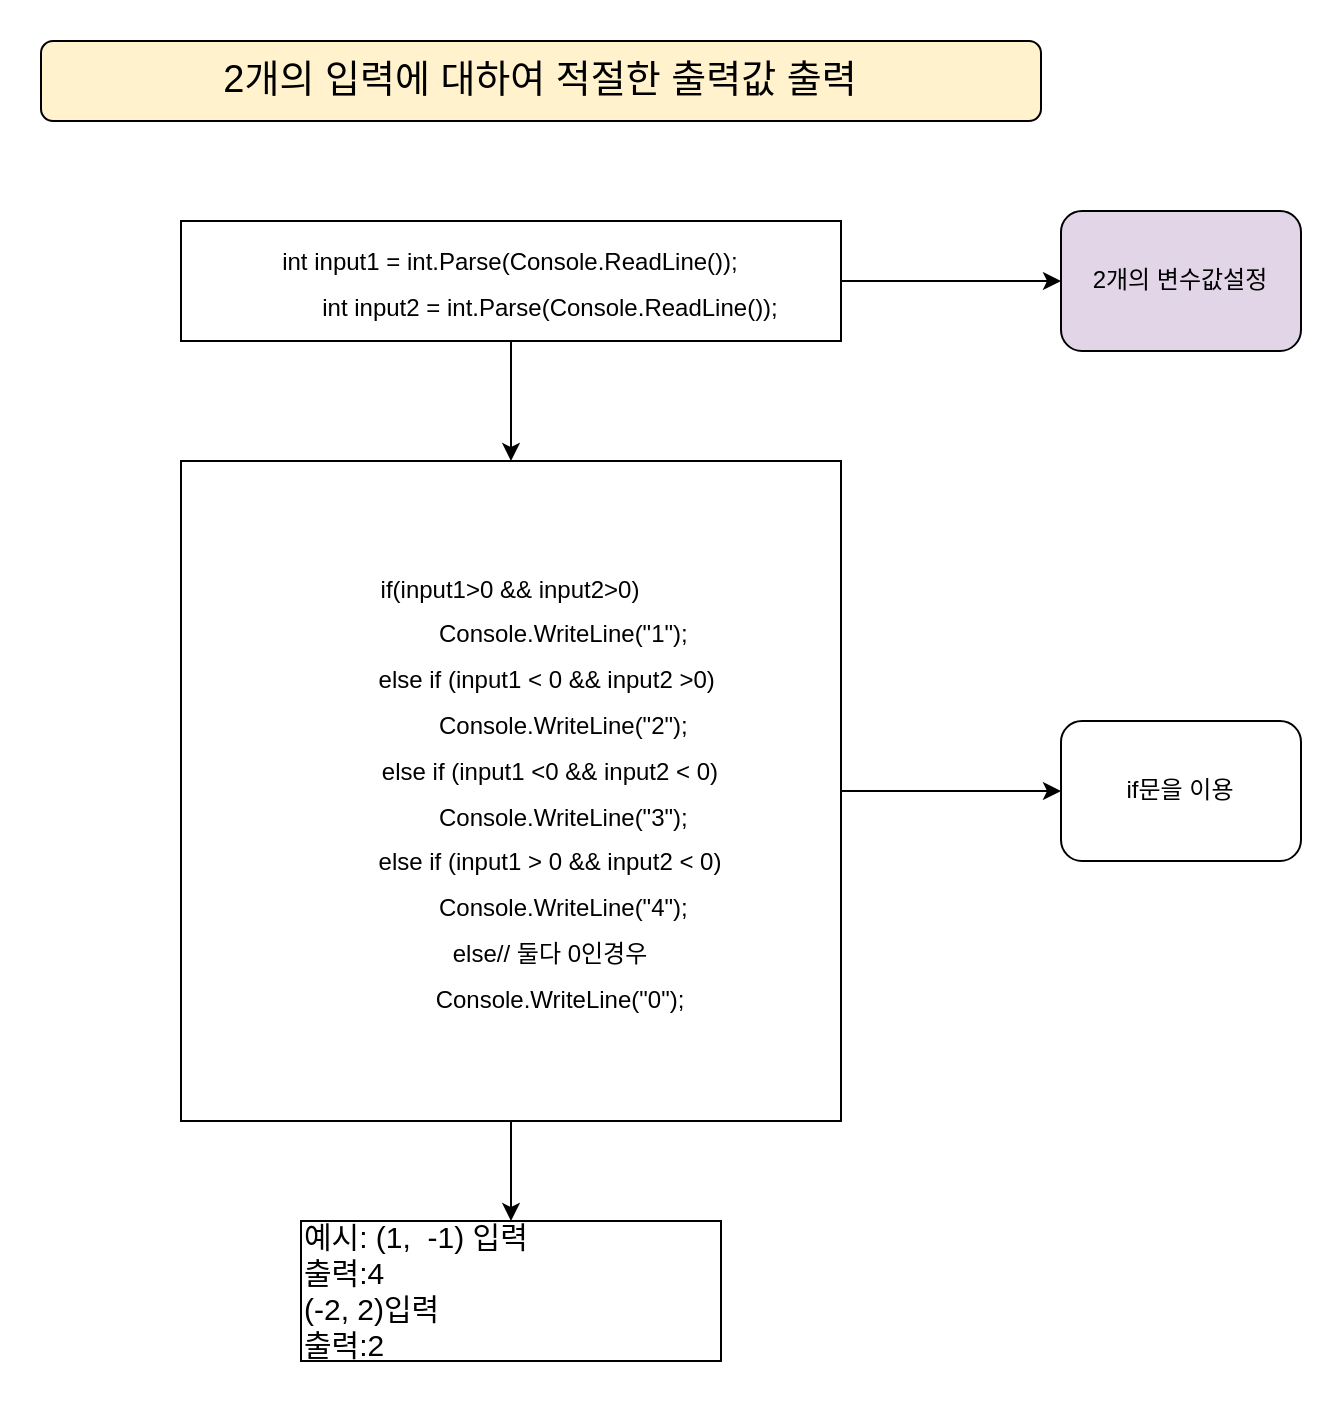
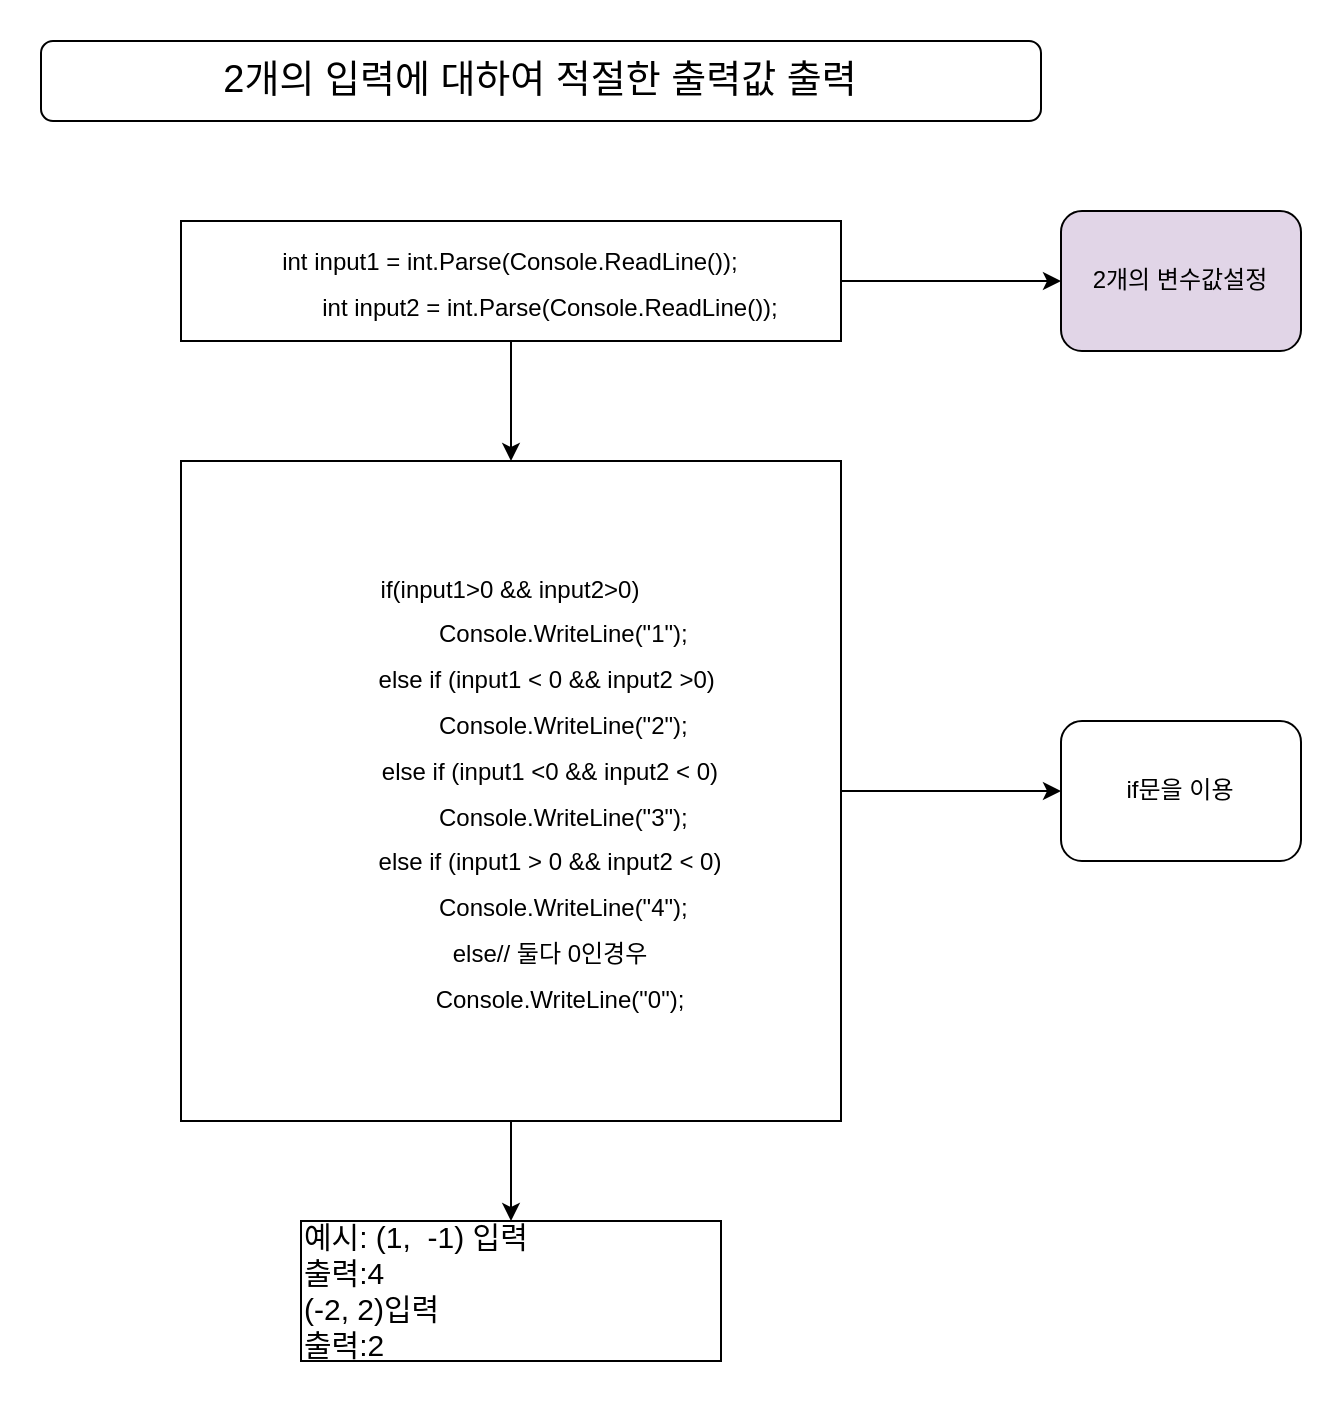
node "2개의 입력에 대하여 적절한 출력값 출력": fillcolor #fff2cc -> #ffffff
